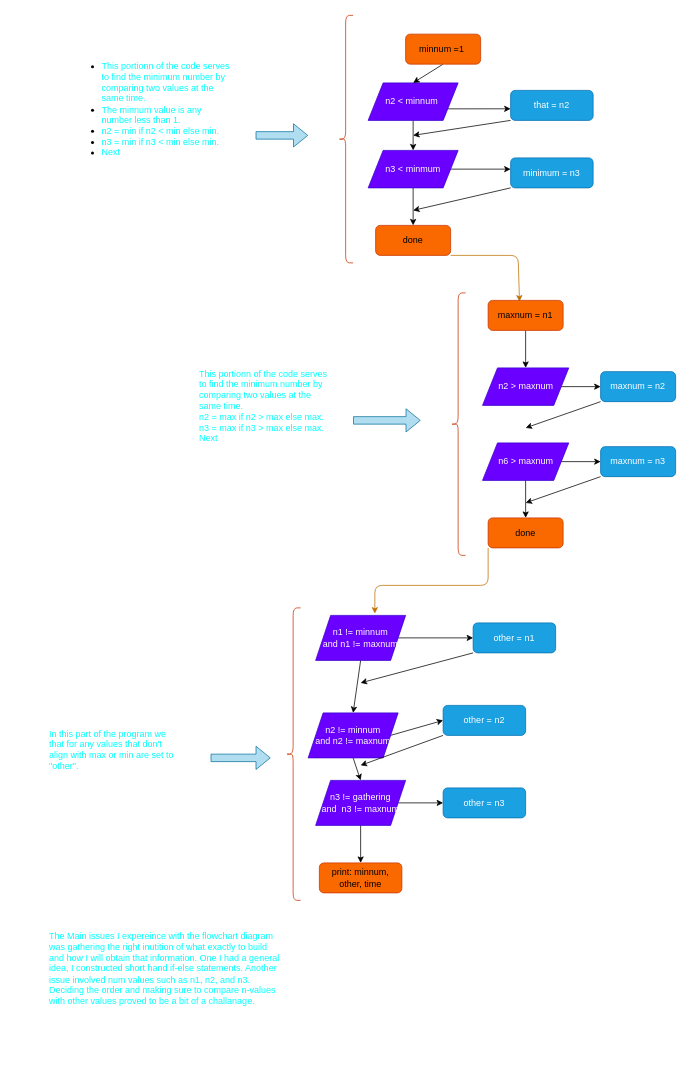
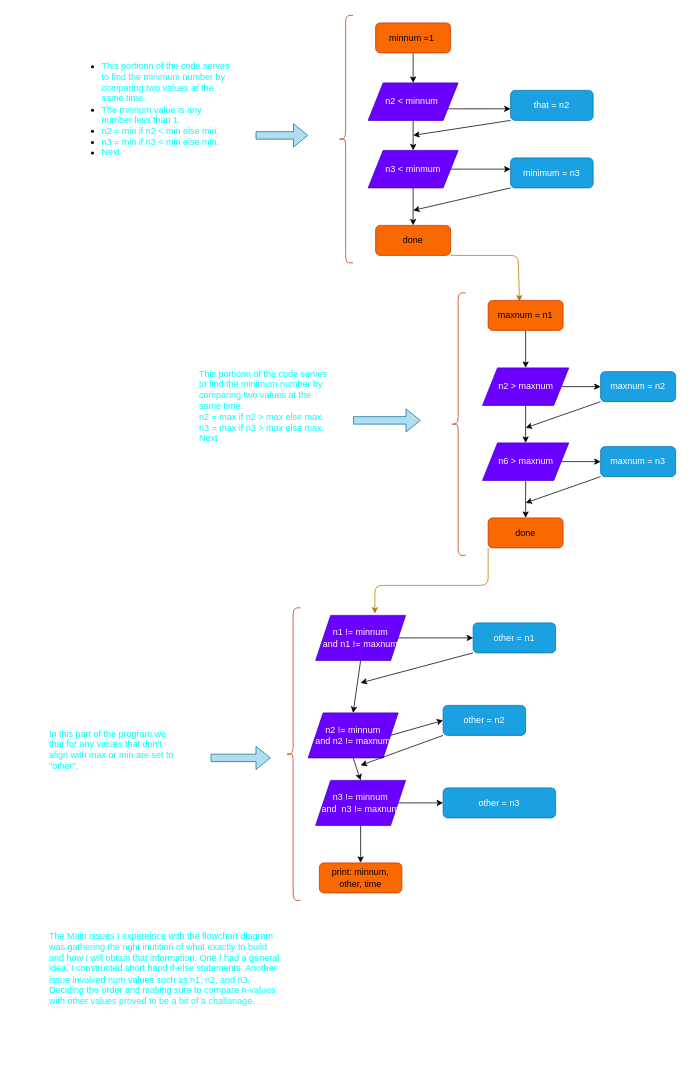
node "minnum =1": moved (443, 49) -> (413, 38)
edge "n2 > maxnum" -> "n6 > maxnum": added
node "n3 != gathering and n3 != maxnum": label "n3 != gathering and n3 != maxnum" -> "n3 != minnum and n3 != maxnum"
node "other = n3": size 83x30 -> 113x30
